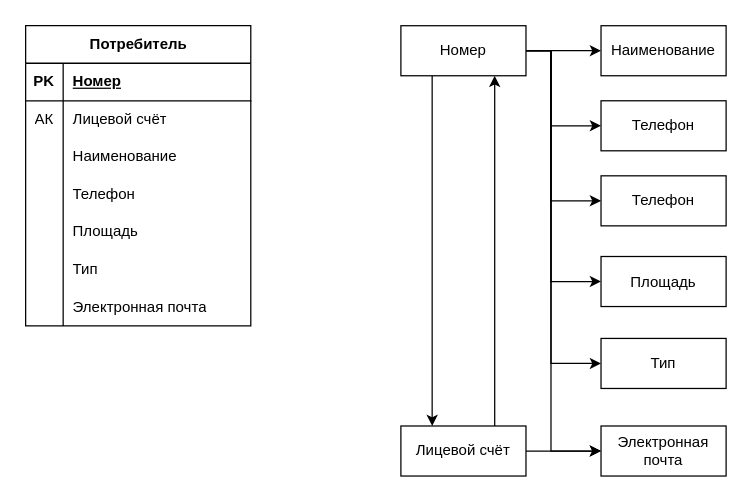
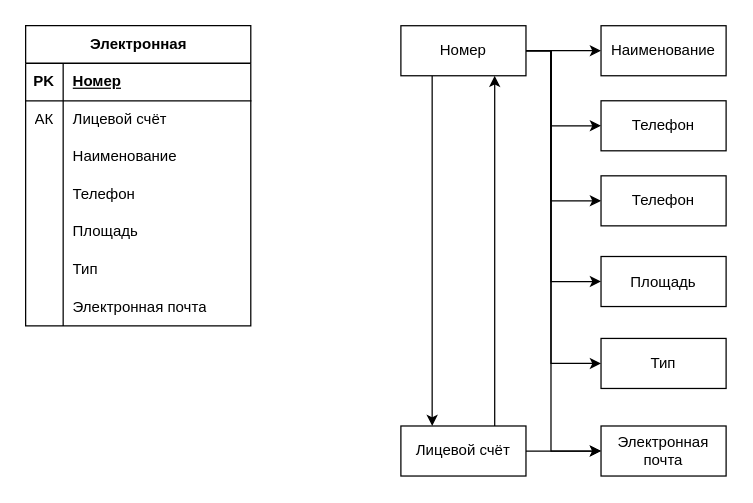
node "Потребитель": label "Потребитель" -> "Электронная"
